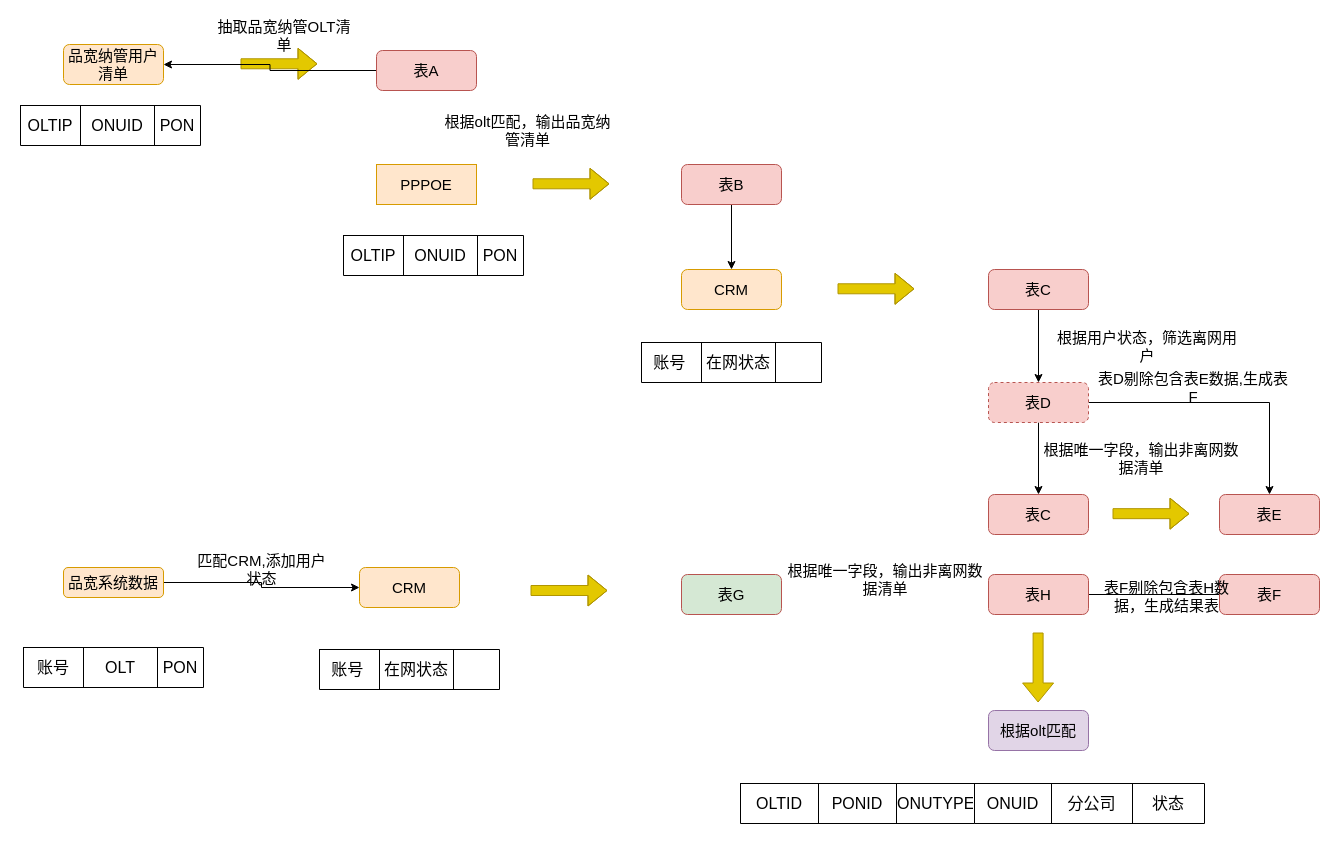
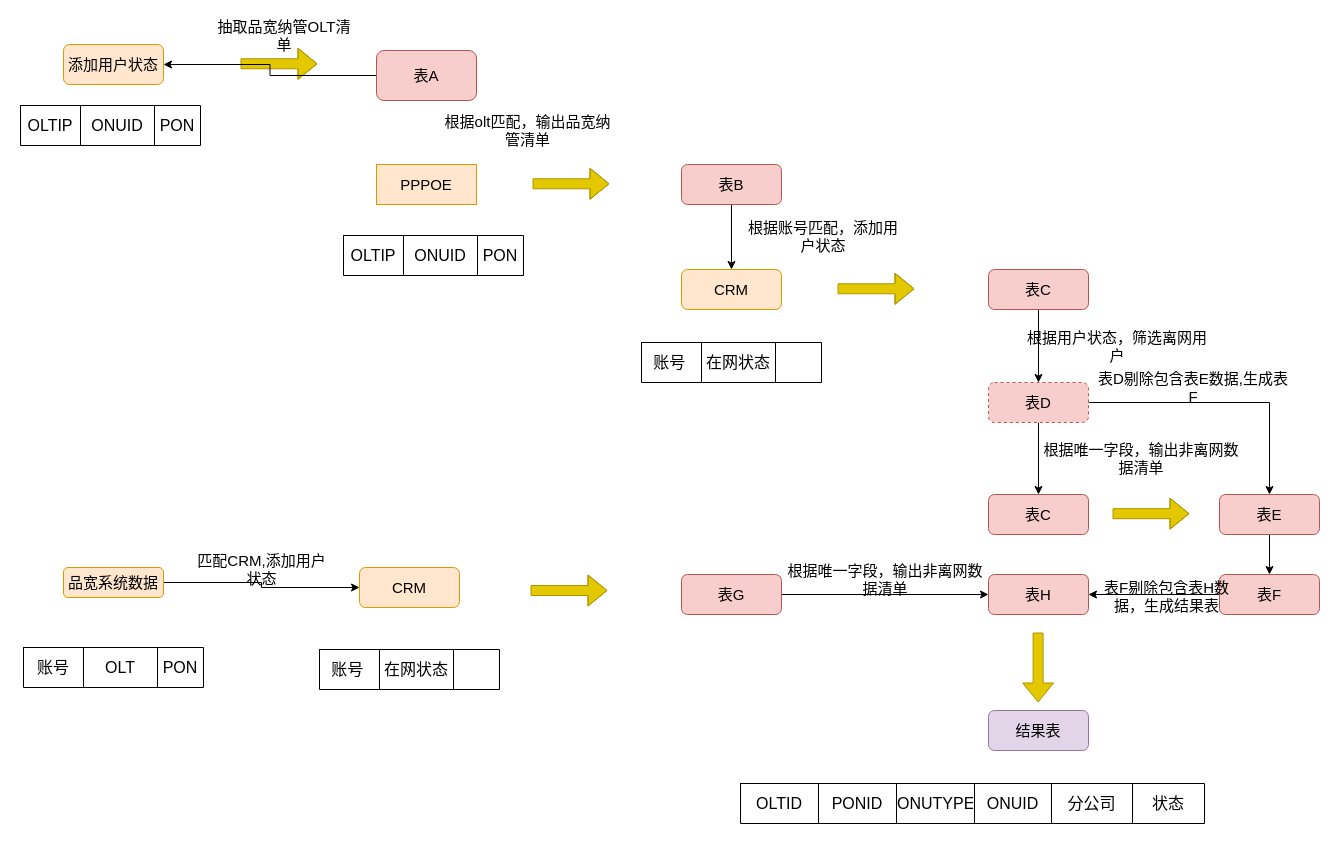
node "品宽纳管用户清单": label "品宽纳管用户清单" -> "添加用户状态"
node "表A": size 100x40 -> 100x50
node "根据账号匹配，添加用户状态": added
node "根据用户状态，筛选离网用户": moved (1148, 347) -> (1118, 347)
edge "表E" -> "表F": added
node "表G": fillcolor #d5e8d4 -> #f8cecc
edge "表G" -> "表H": added
edge "表H" -- "表F": arrowhead none -> classic
node "根据olt匹配": label "根据olt匹配" -> "结果表"
